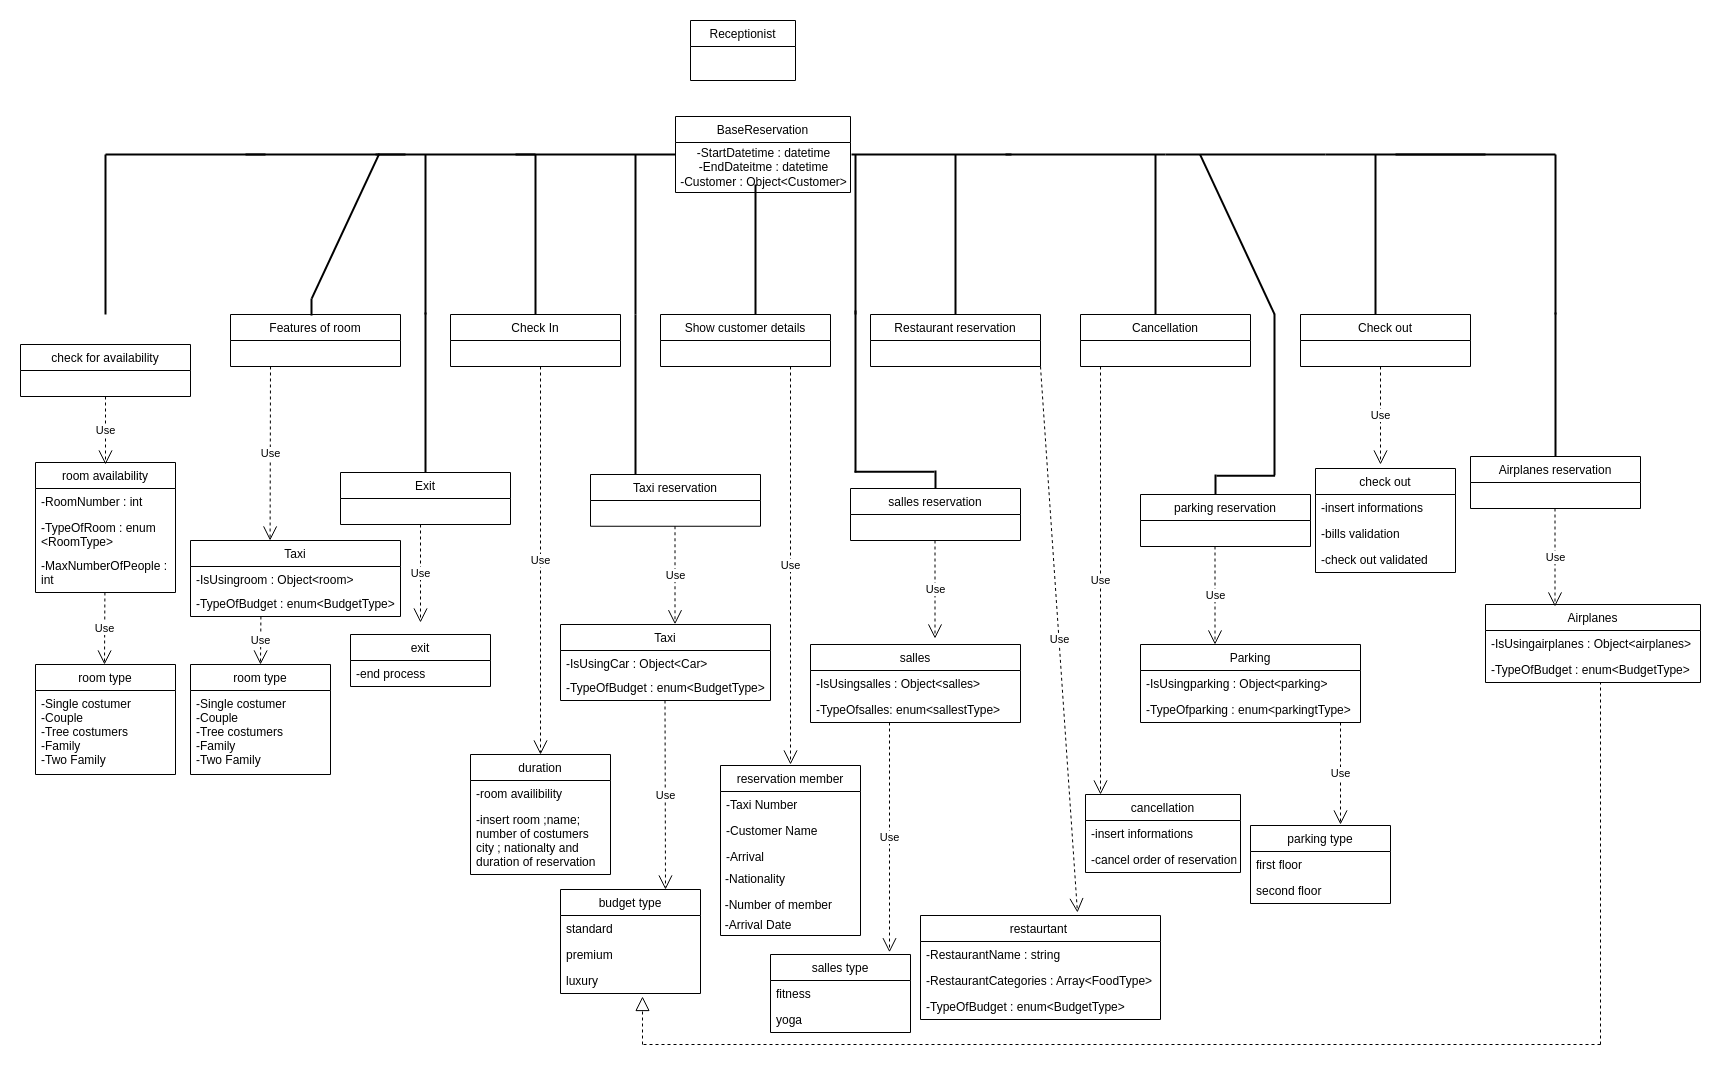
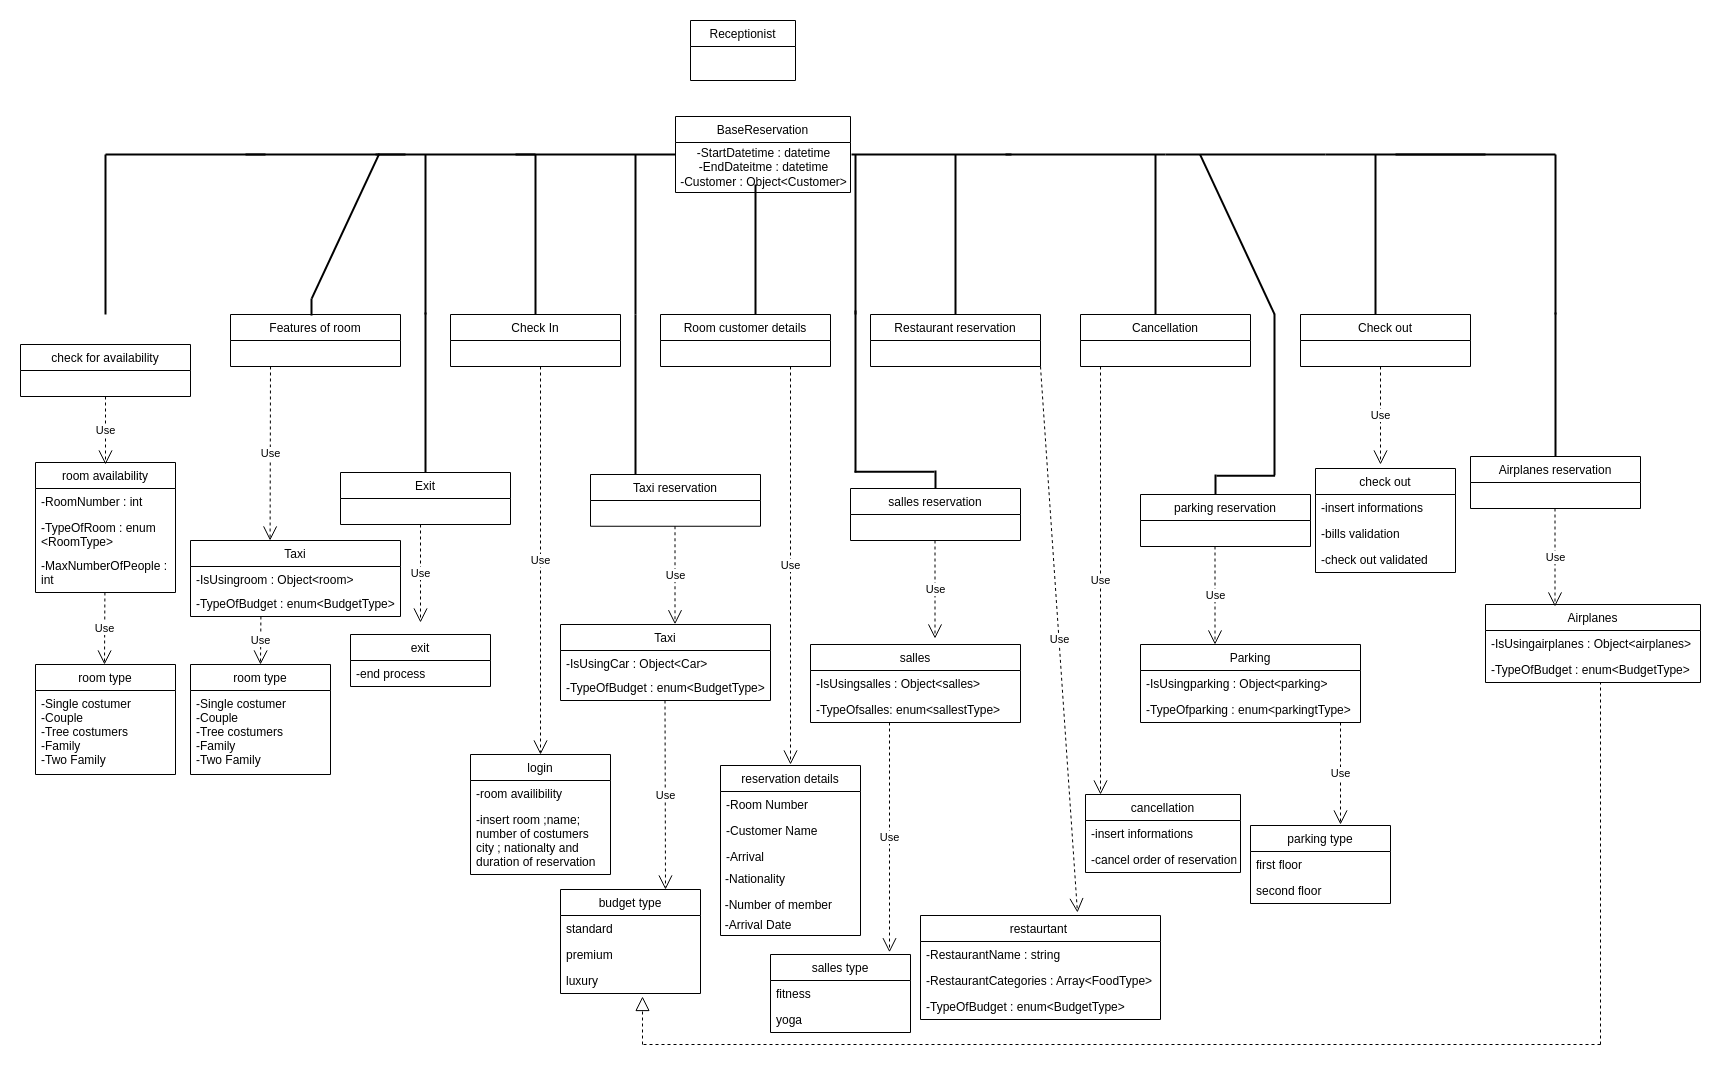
node "Show customer details": label "Show customer details" -> "Room customer details"
node "duration": label "duration" -> "login"
node "reservation member": label "reservation member" -> "reservation details"
node "-Taxi Number": label "-Taxi Number" -> "-Room Number"
